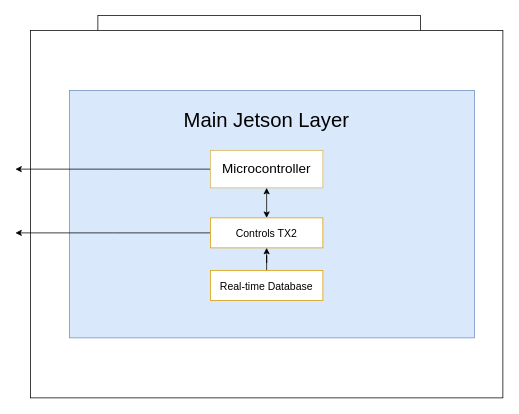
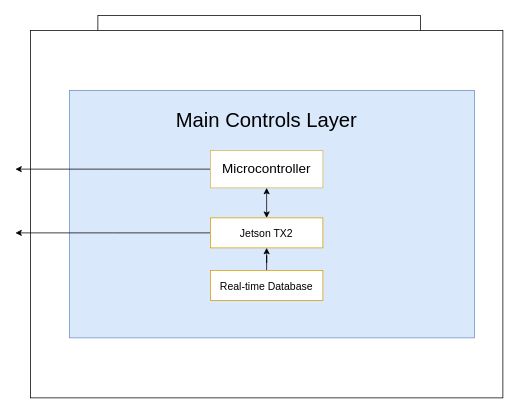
node "Main Jetson Layer": label "Main Jetson Layer" -> "Main Controls Layer"
node "Controls TX2": label "Controls TX2" -> "Jetson TX2"
